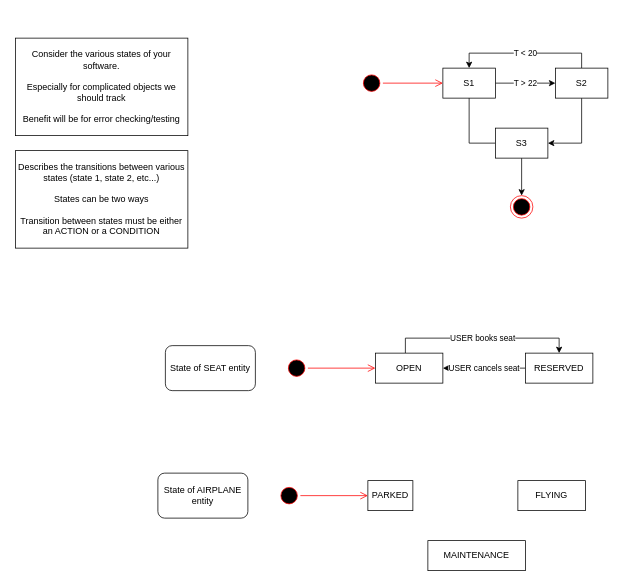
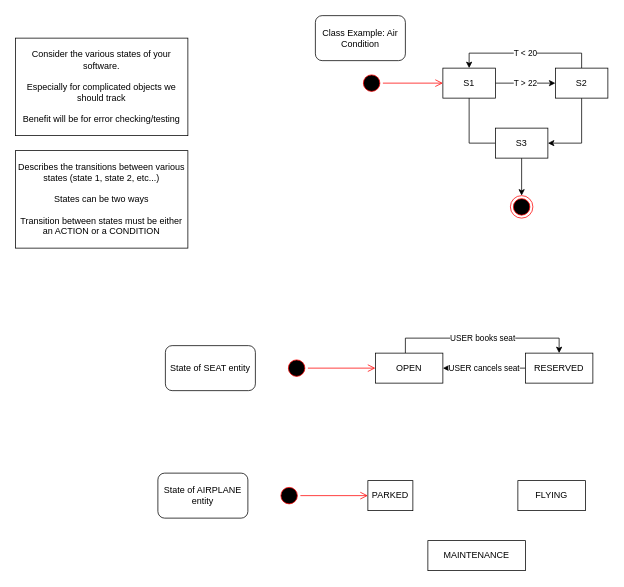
node "Class Example: Air Condition": added
